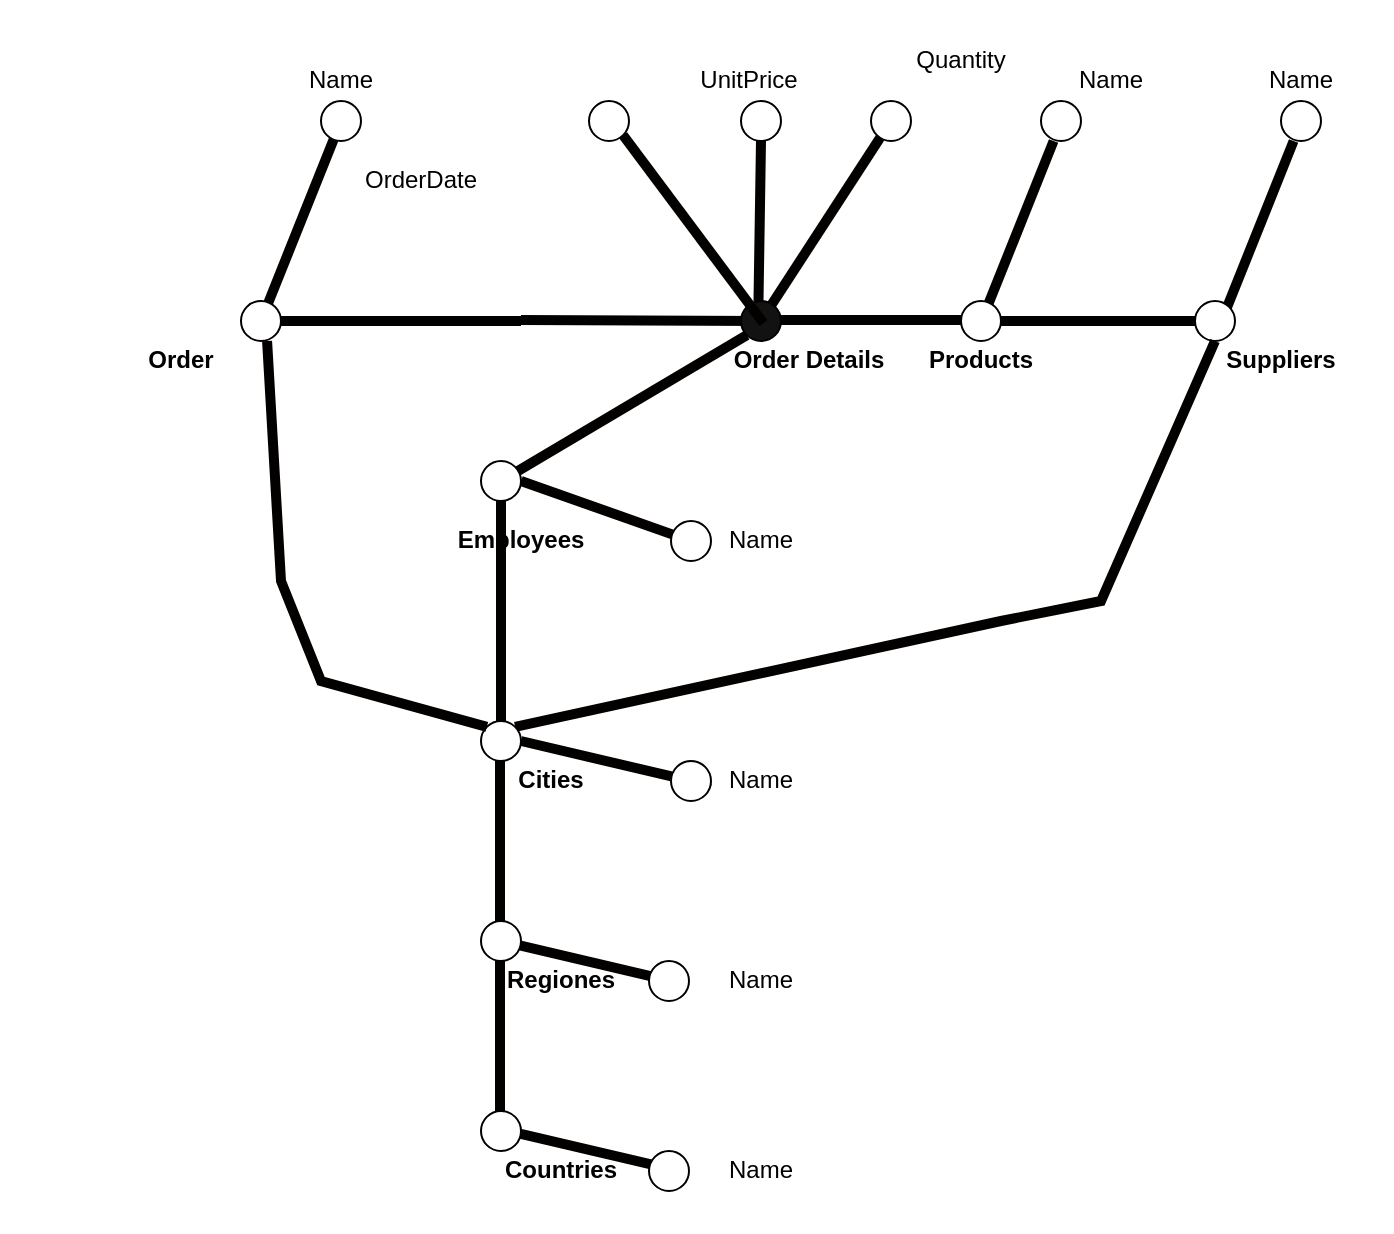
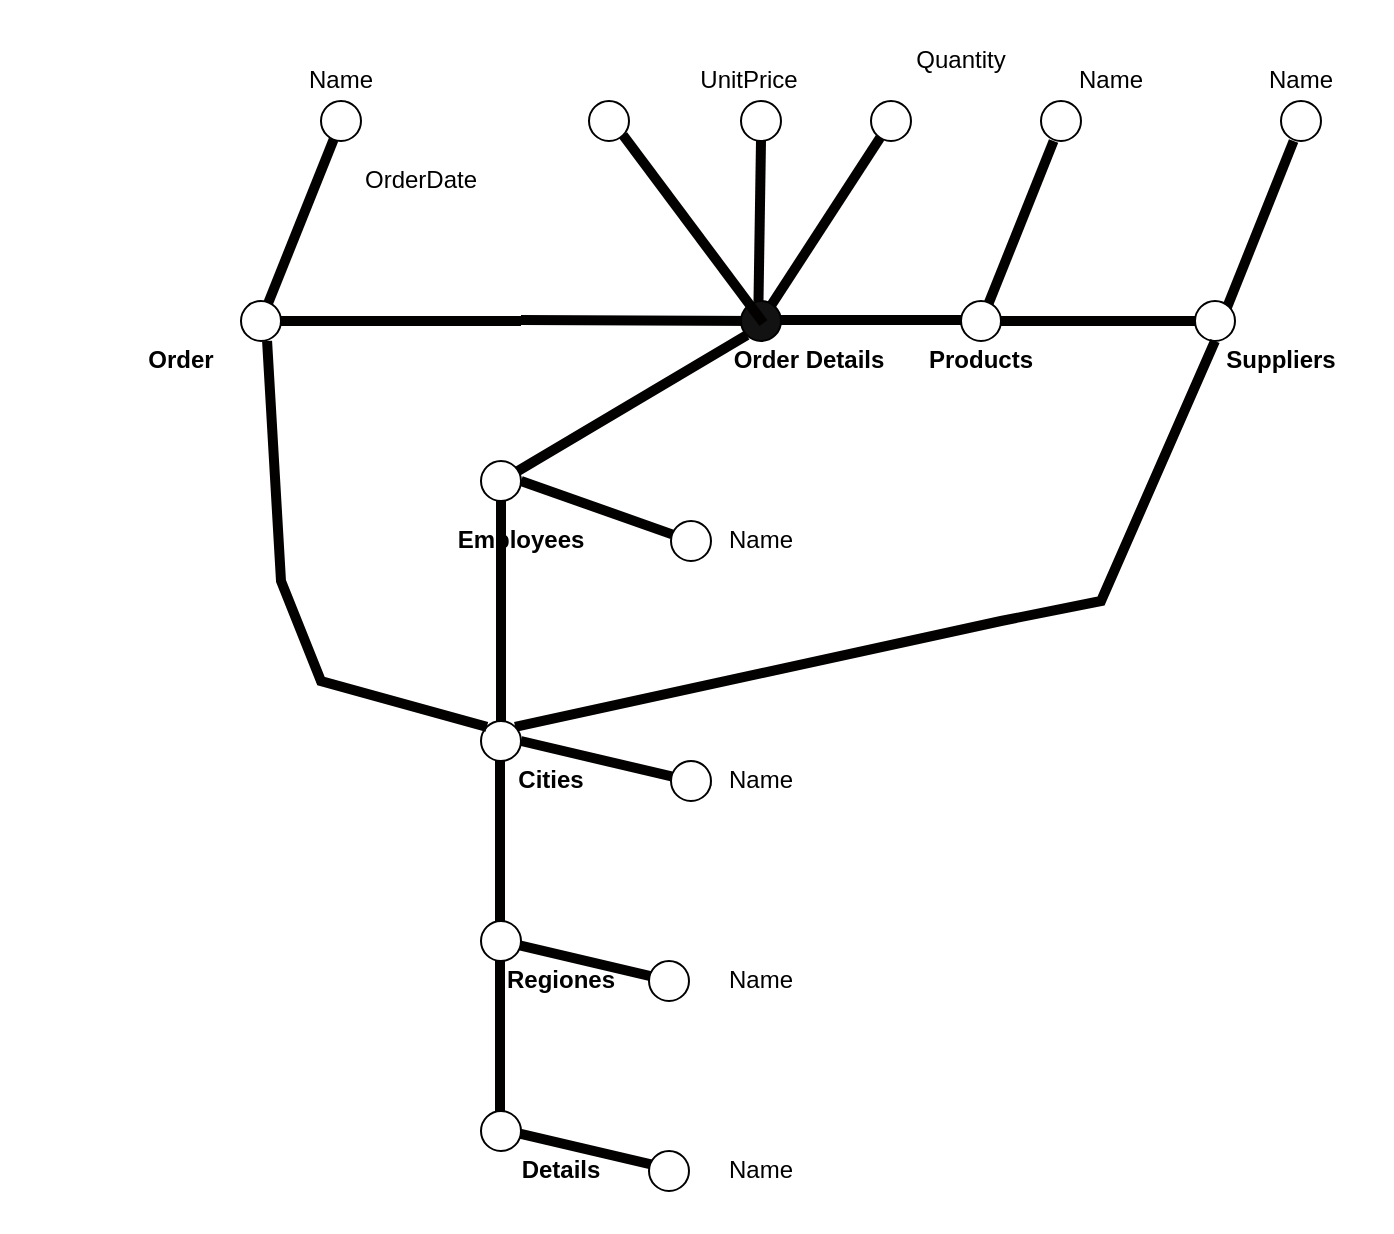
node "Countries": label "Countries" -> "Details"
